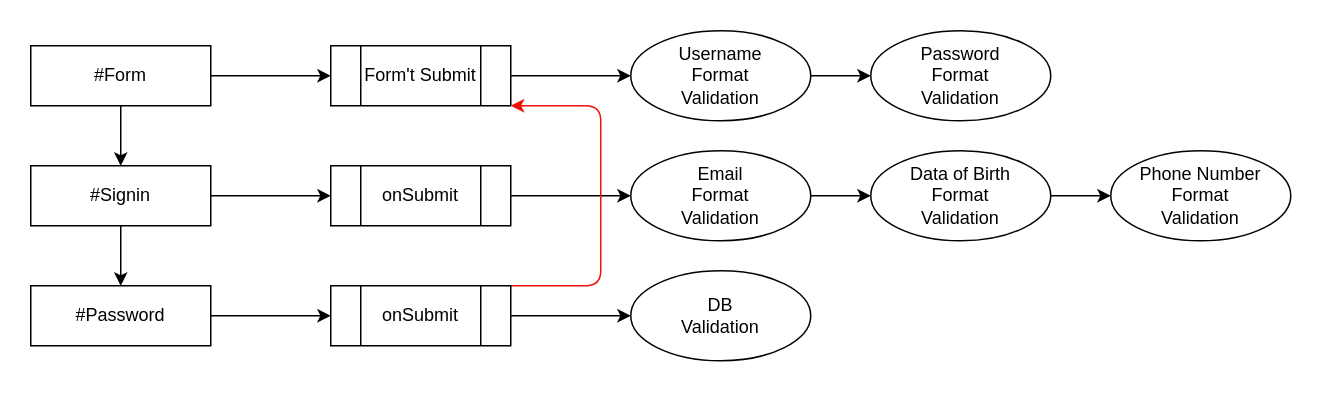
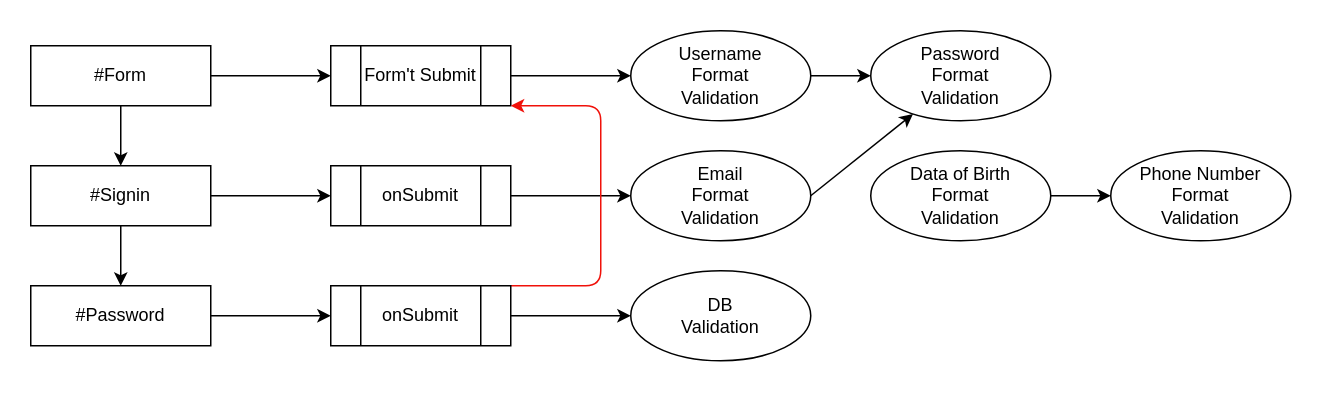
edge "Email Format Validation" -> "Data of Birth Format Validation": now "Email Format Validation" -> "Password Format Validation"
